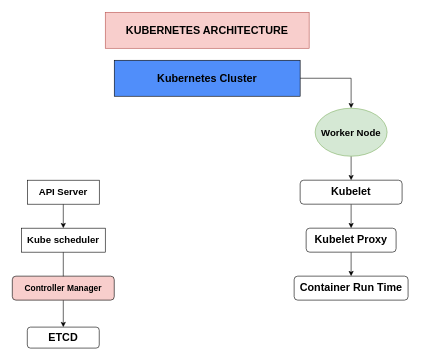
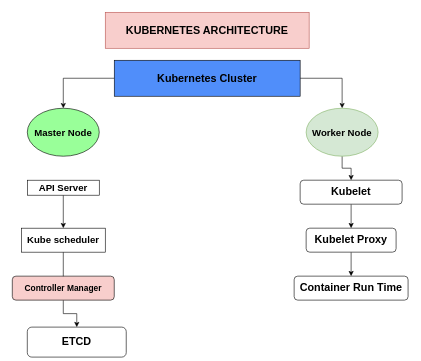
edge "Kubernetes Cluster" -> "Master Node": added
node "Master Node": added
node "Worker Node": moved (351, 132) -> (342, 132)
node "API Server": size 72x24 -> 72x15
node "ETCD": size 72x21 -> 99x30
